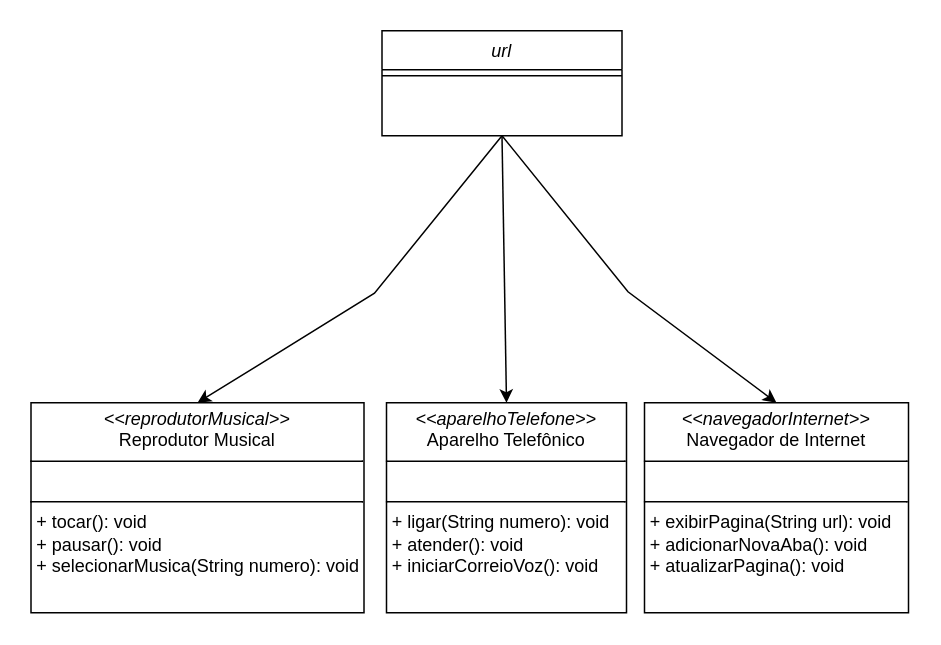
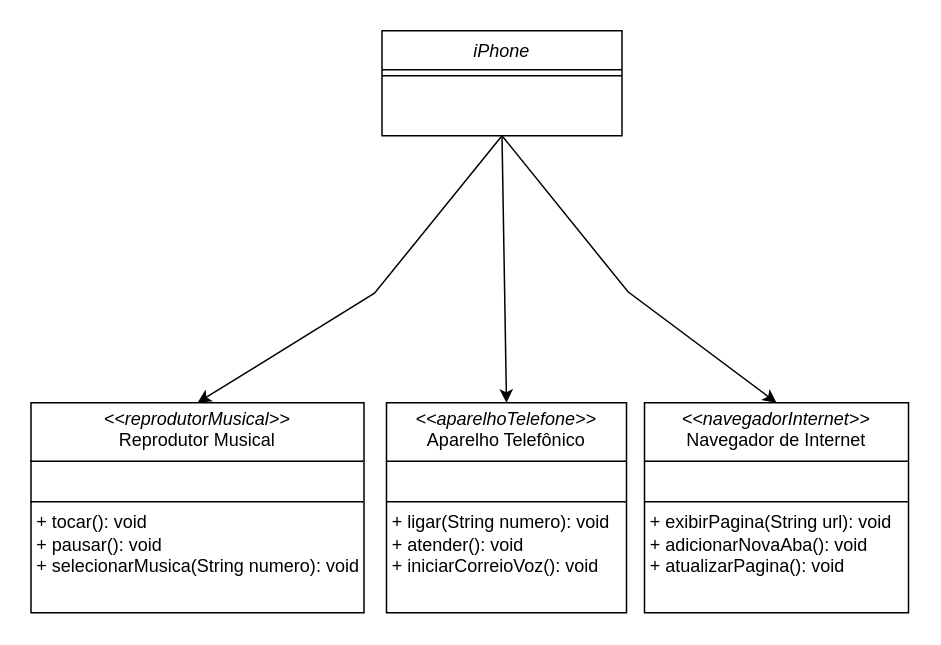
node "url": label "url" -> "iPhone"
